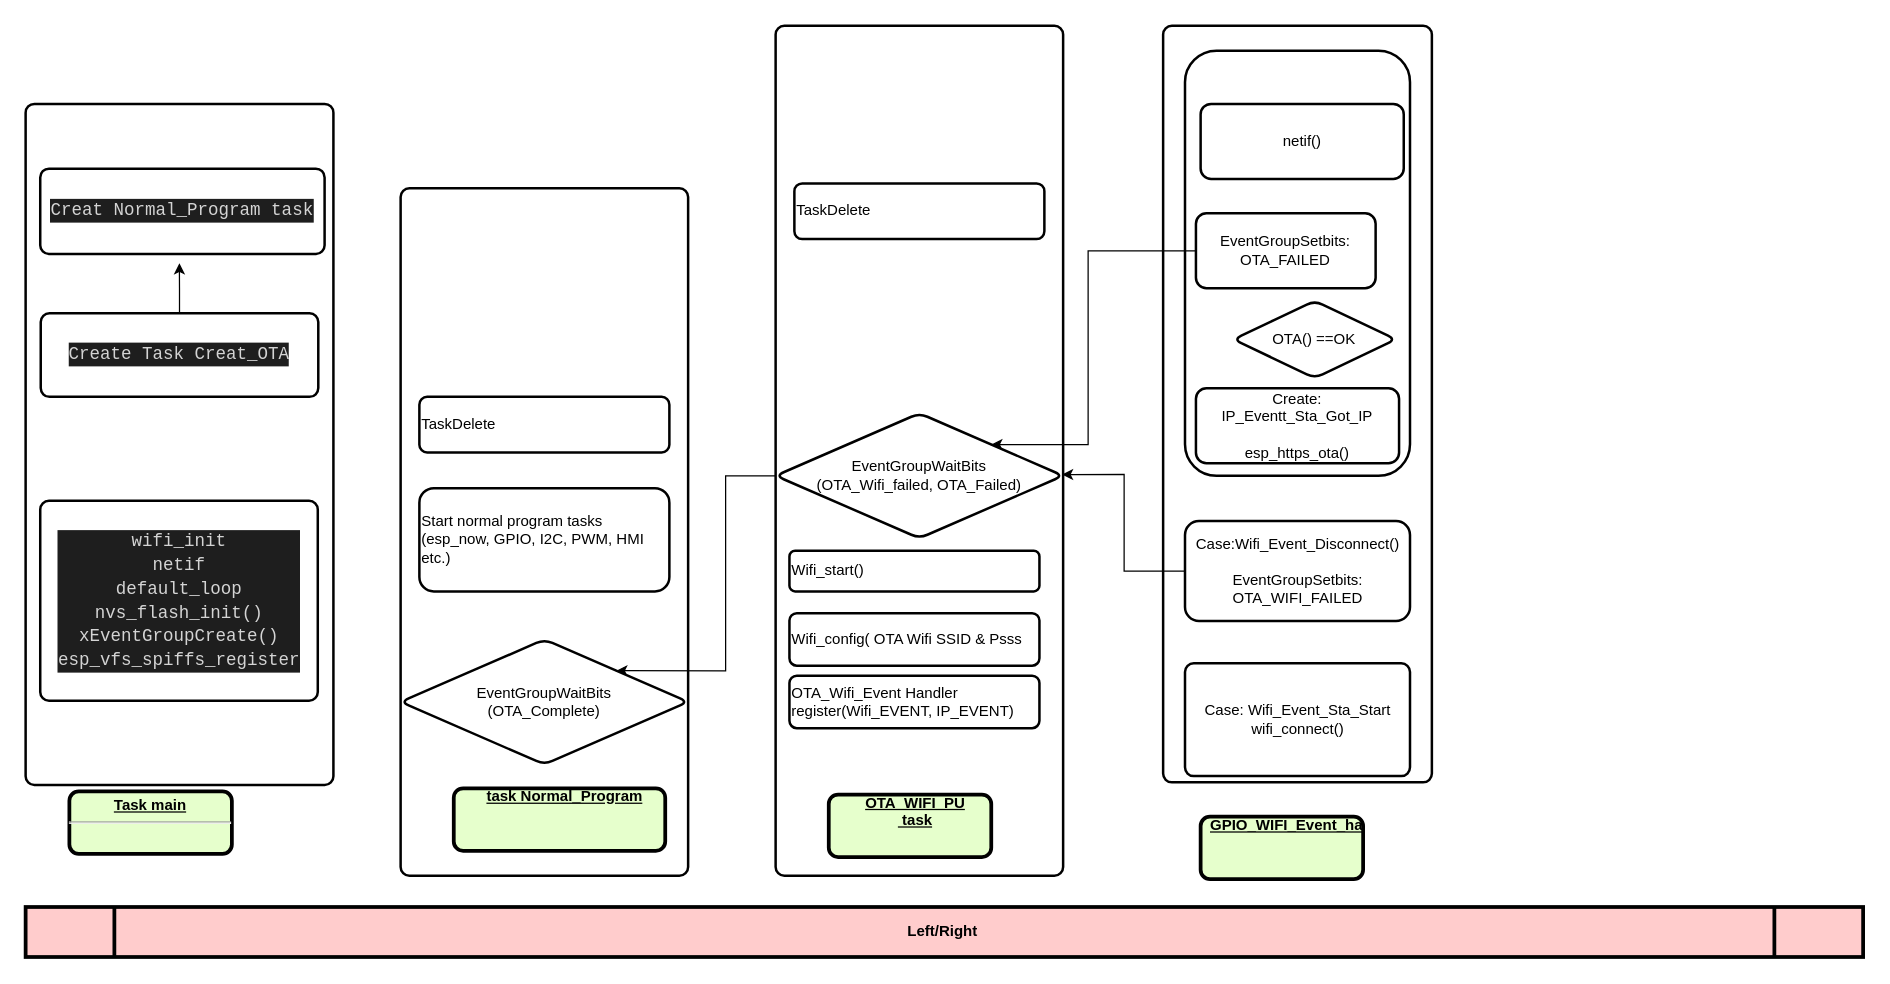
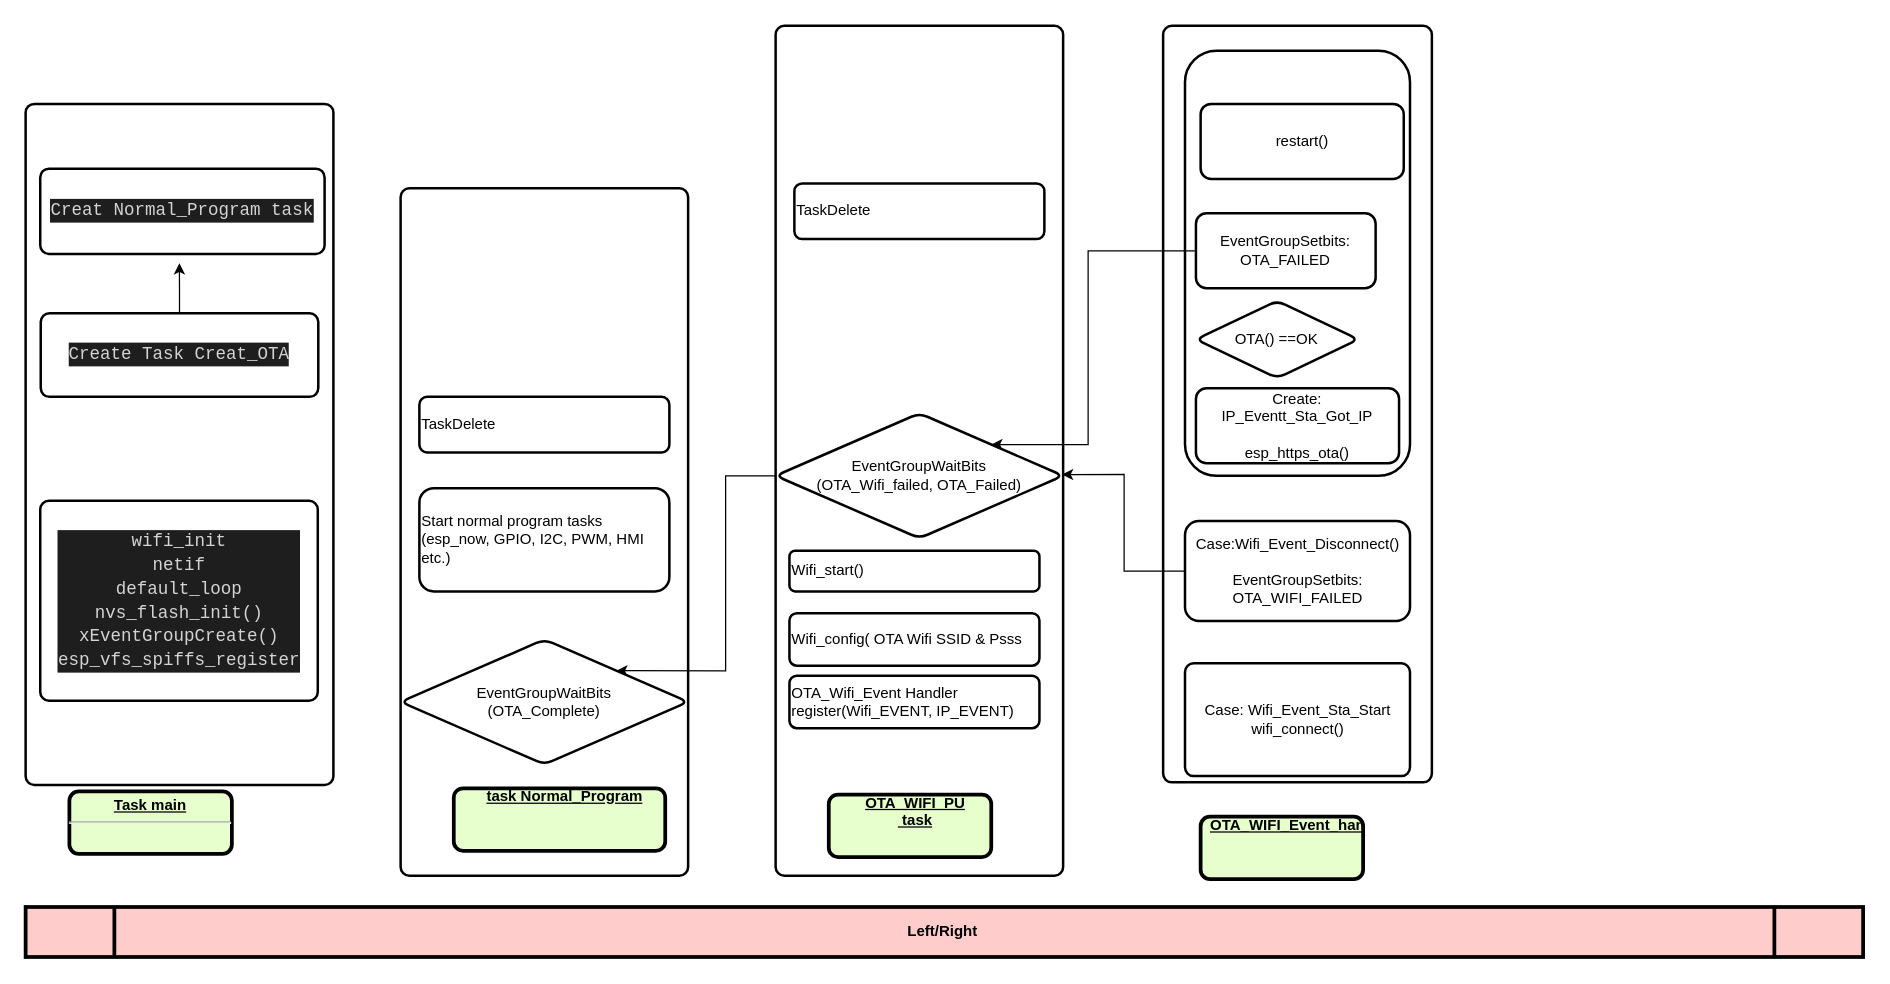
node "netif()": label "netif()" -> "restart()"
node "OTA() ==OK": moved (1315, 339) -> (1277, 339)
node "GPIO_WIFI_Event_handler": label "GPIO_WIFI_Event_handler" -> "OTA_WIFI_Event_handler"
